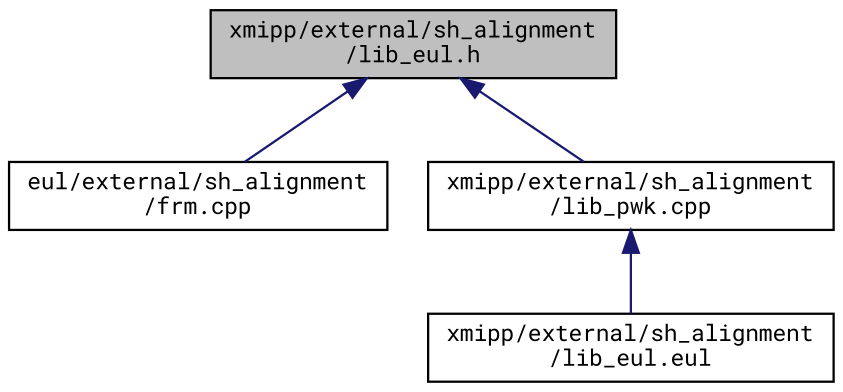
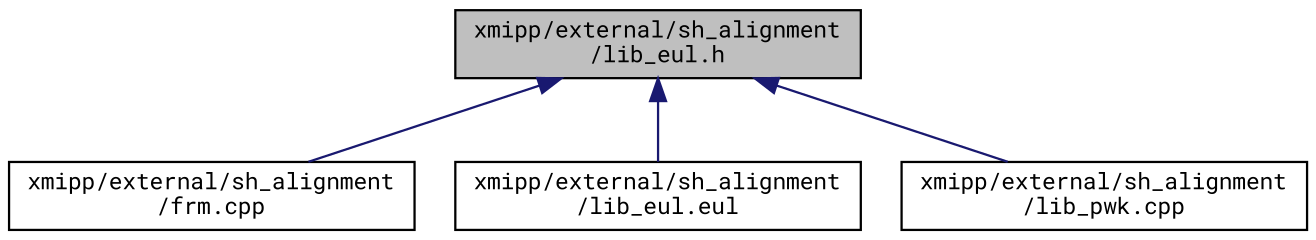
node "eul/external/sh_alignment /frm.cpp": label "eul/external/sh_alignment /frm.cpp" -> "xmipp/external/sh_alignment /frm.cpp"
edge "xmipp/external/sh_alignment /lib_eul.eul" -> "xmipp/external/sh_alignment /lib_pwk.cpp": now "xmipp/external/sh_alignment /lib_eul.eul" -> "xmipp/external/sh_alignment /lib_eul.h"
